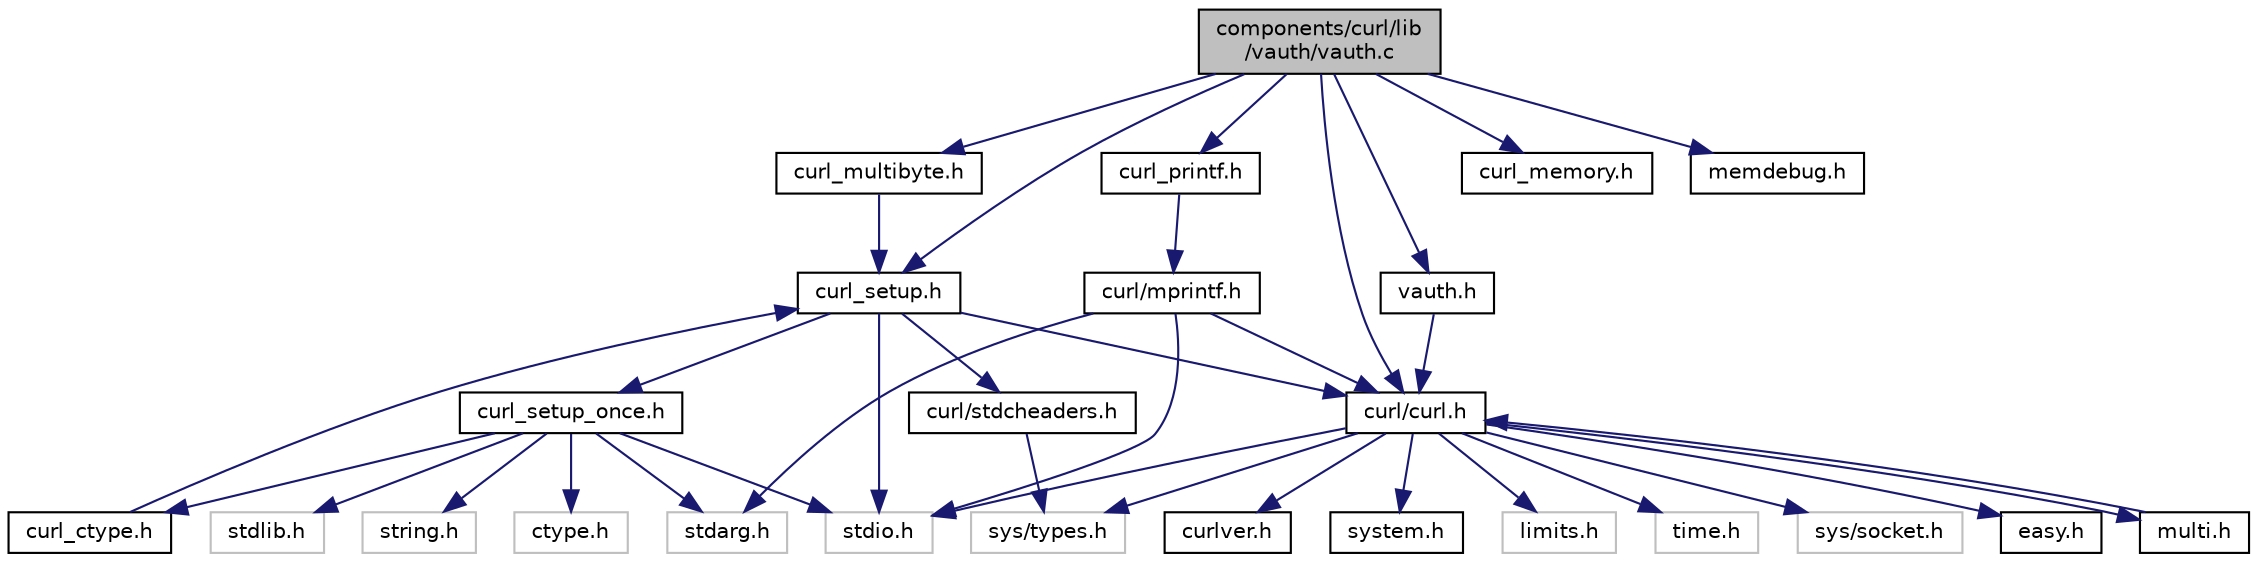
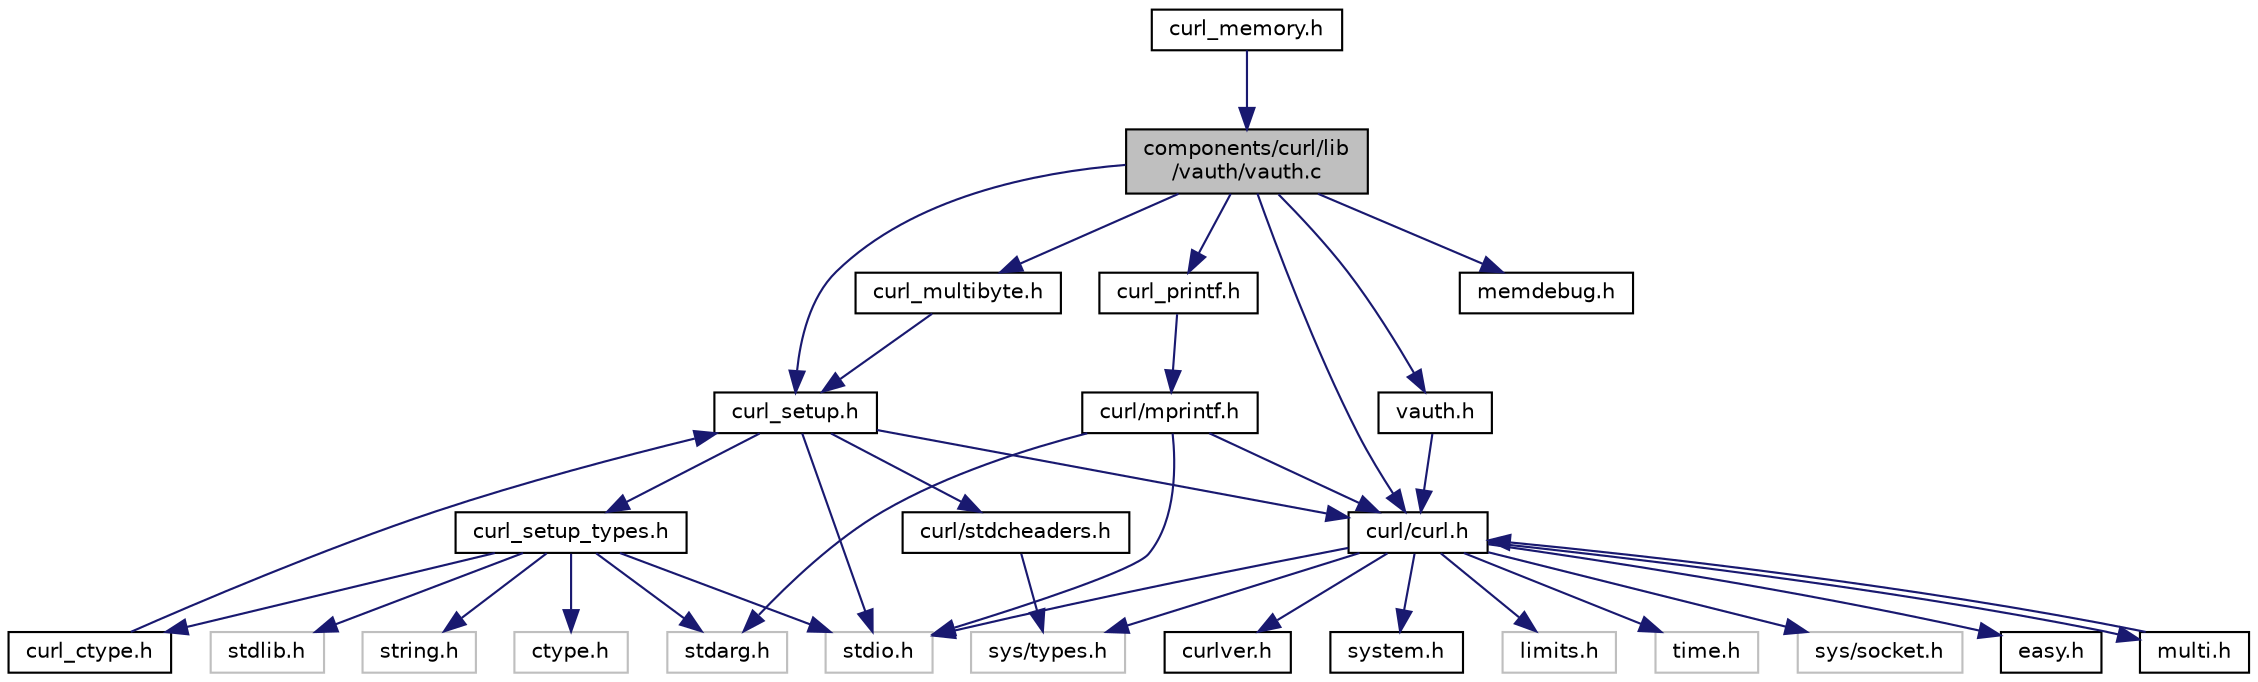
edge "components/curl/lib /vauth/vauth.c" -> "curl_memory.h": reversed
node "curl_setup_once.h": label "curl_setup_once.h" -> "curl_setup_types.h"
